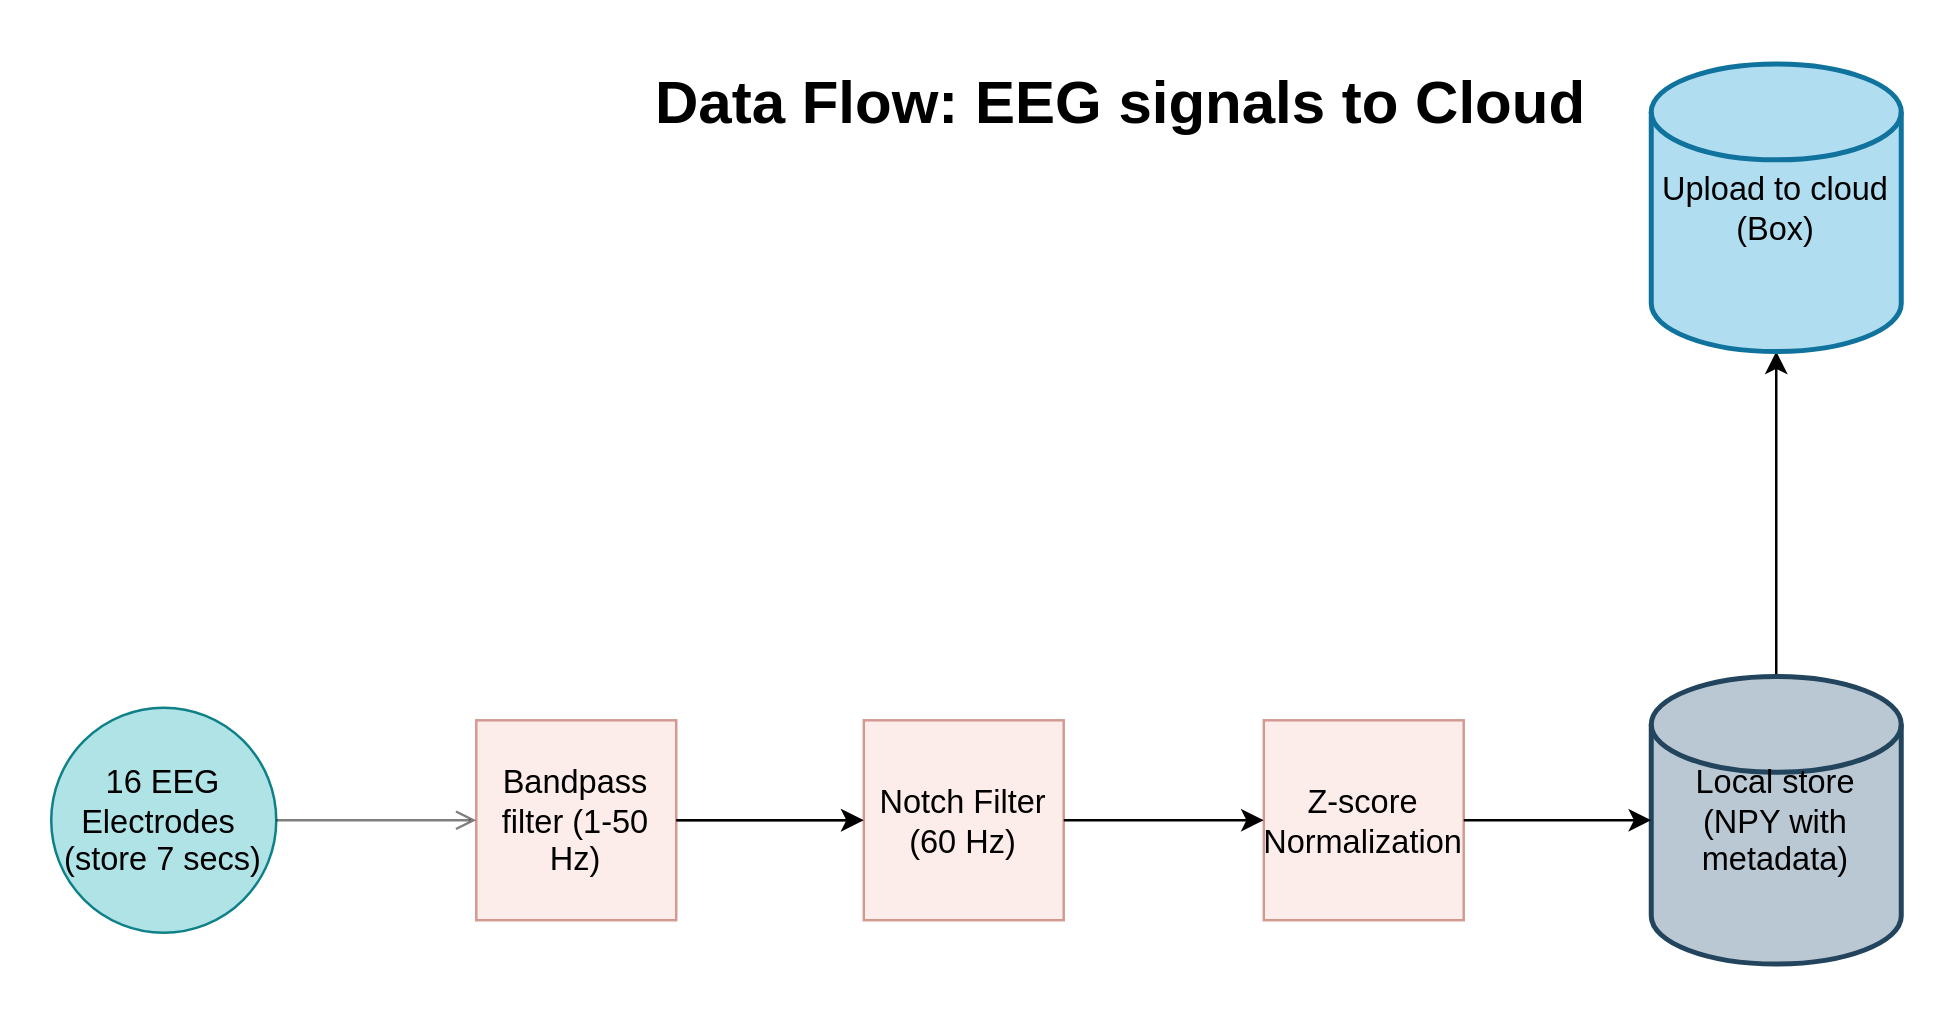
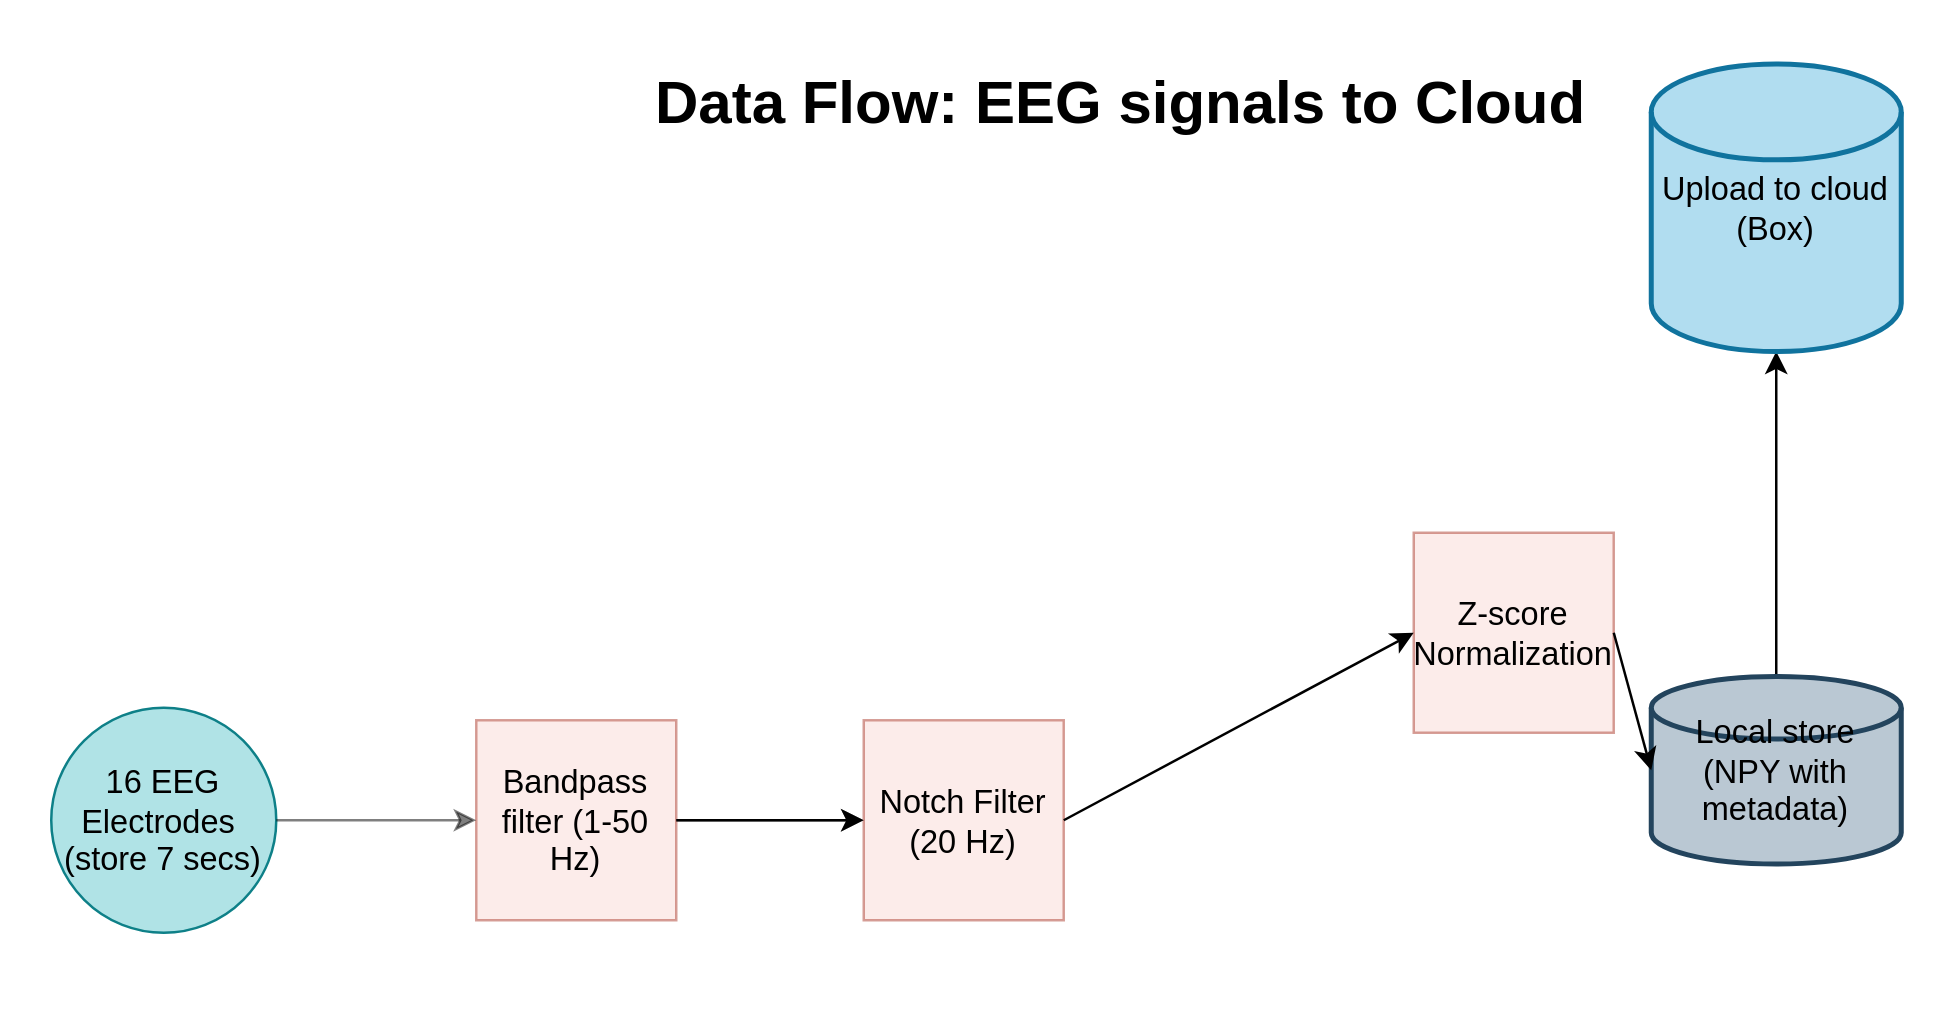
edge "16 EEG Electrodes (store 7 secs)" -> "Bandpass filter (1-50 Hz)": arrowhead open -> classic
node "Z-score Normalization": moved (1364, 820) -> (1514, 633)
node "Local store (NPY with metadata)": size 250x288 -> 250x188
node "Notch Filter (60 Hz)": label "Notch Filter (60 Hz)" -> "Notch Filter (20 Hz)"
